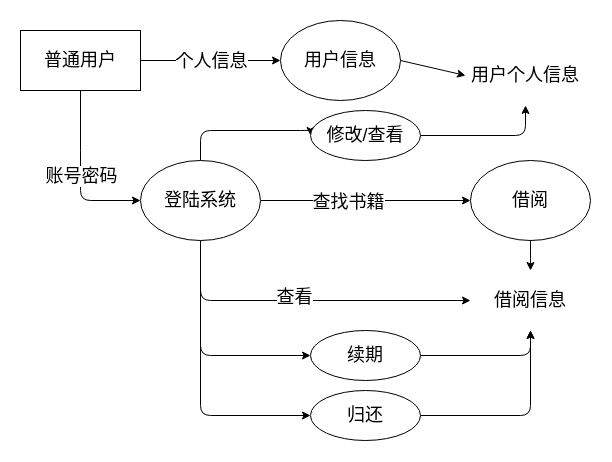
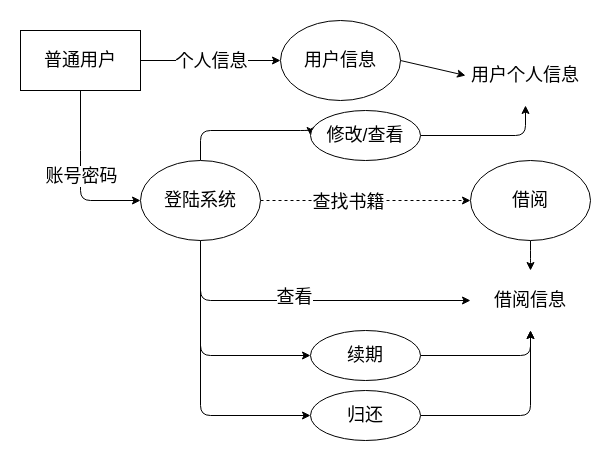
edge "登陆系统" -> "借阅": style solid -> dashed
